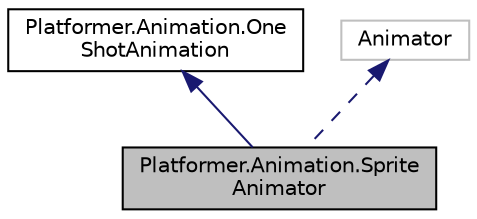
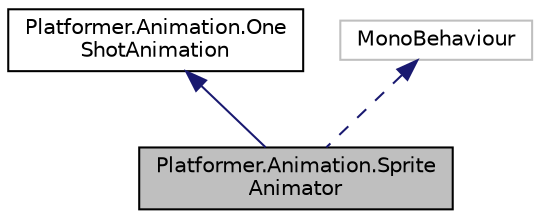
node "Animator": label "Animator" -> "MonoBehaviour"
